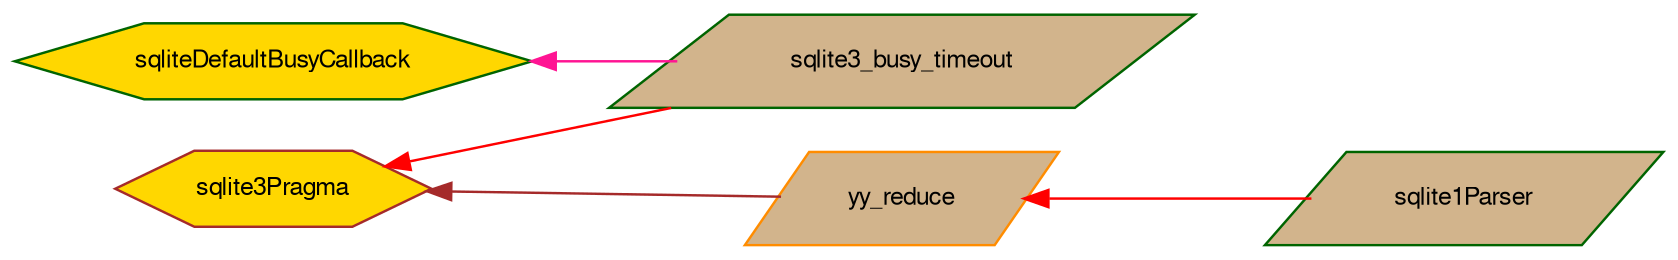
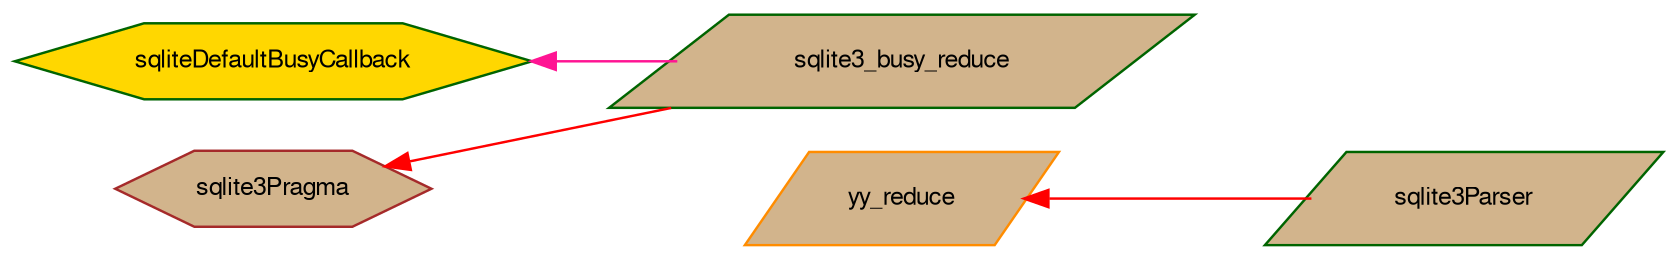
node "sqlite3_busy_timeout": label "sqlite3_busy_timeout" -> "sqlite3_busy_reduce"
node "sqlite3Pragma": fillcolor gold -> tan
edge "yy_reduce" -> "sqlite3Pragma": removed
node "sqlite1Parser": label "sqlite1Parser" -> "sqlite3Parser"
